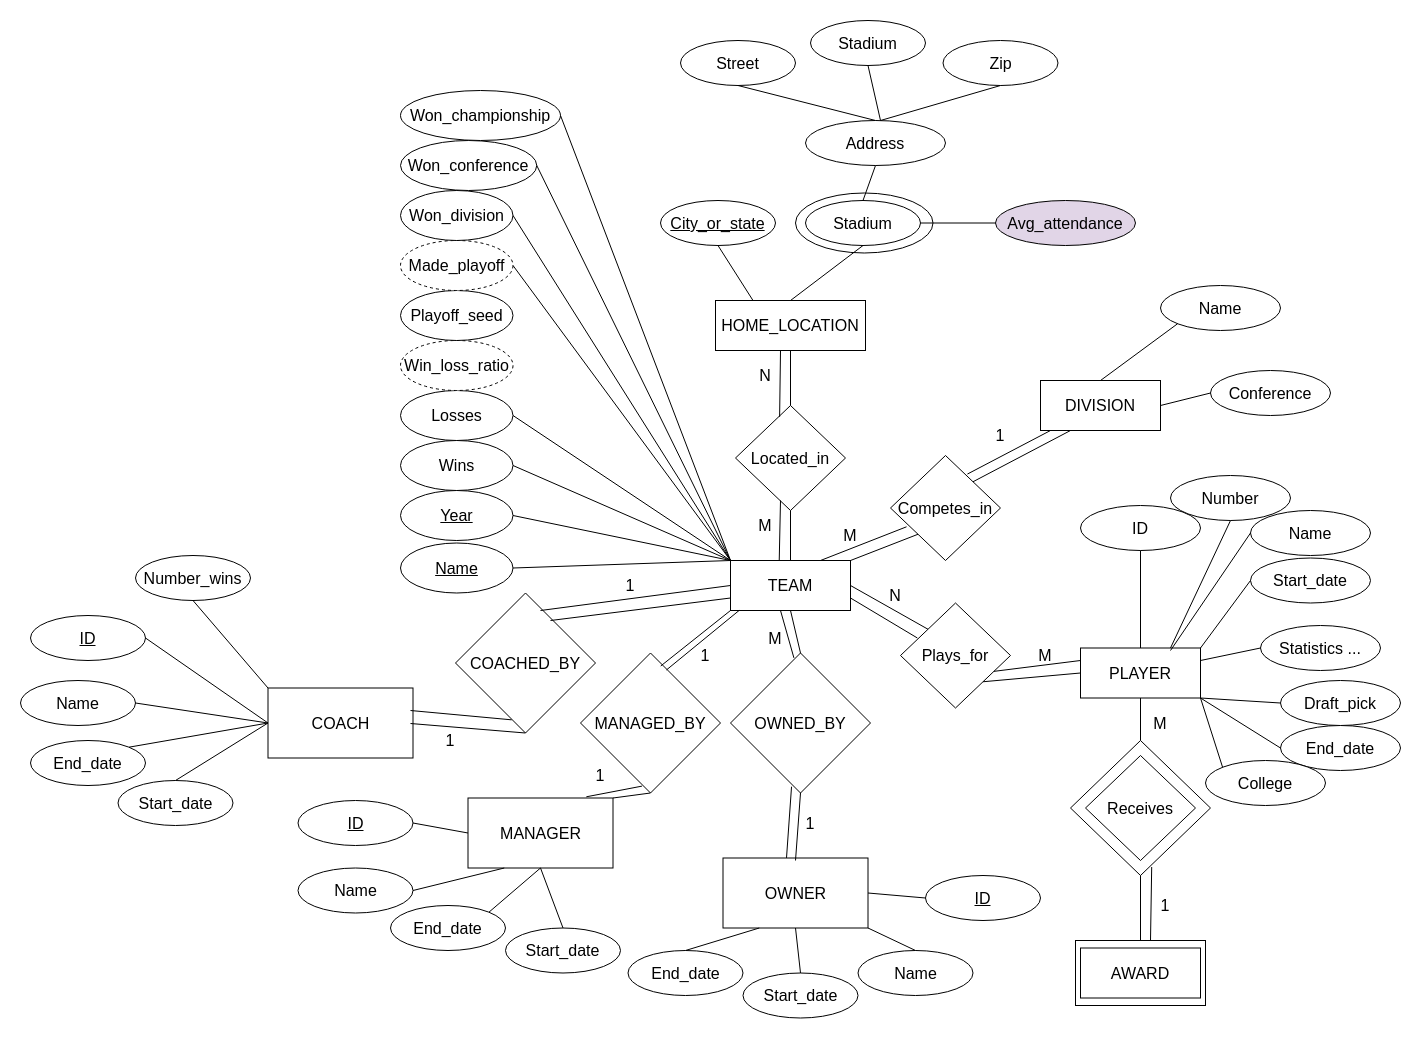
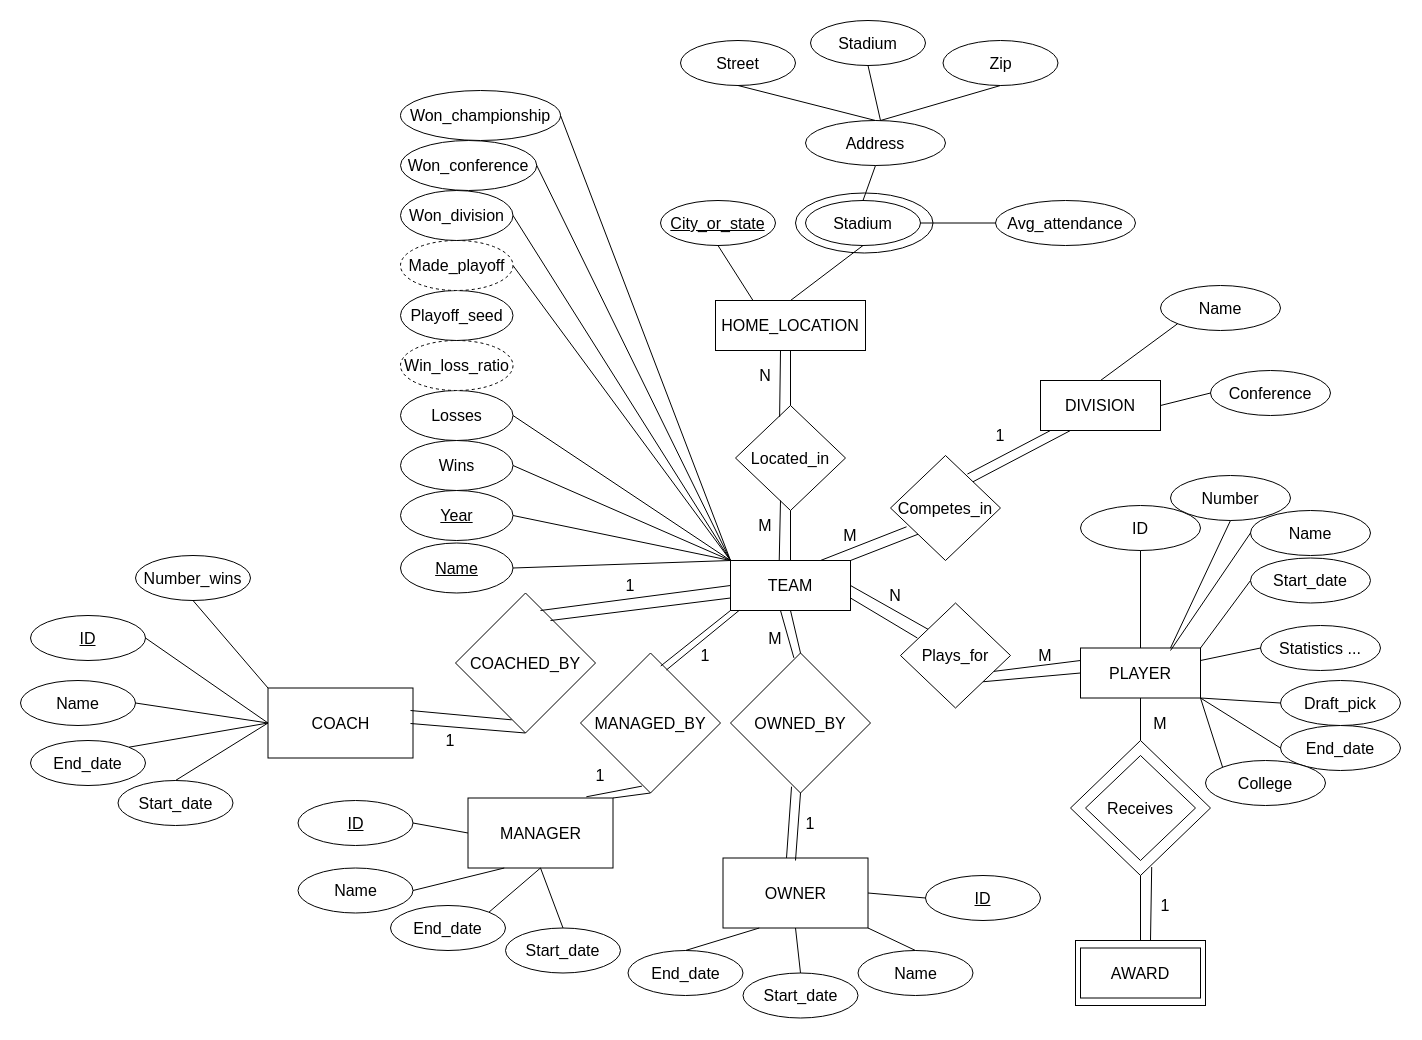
node "Avg_attendance": fillcolor #e1d5e7 -> #ffffff
